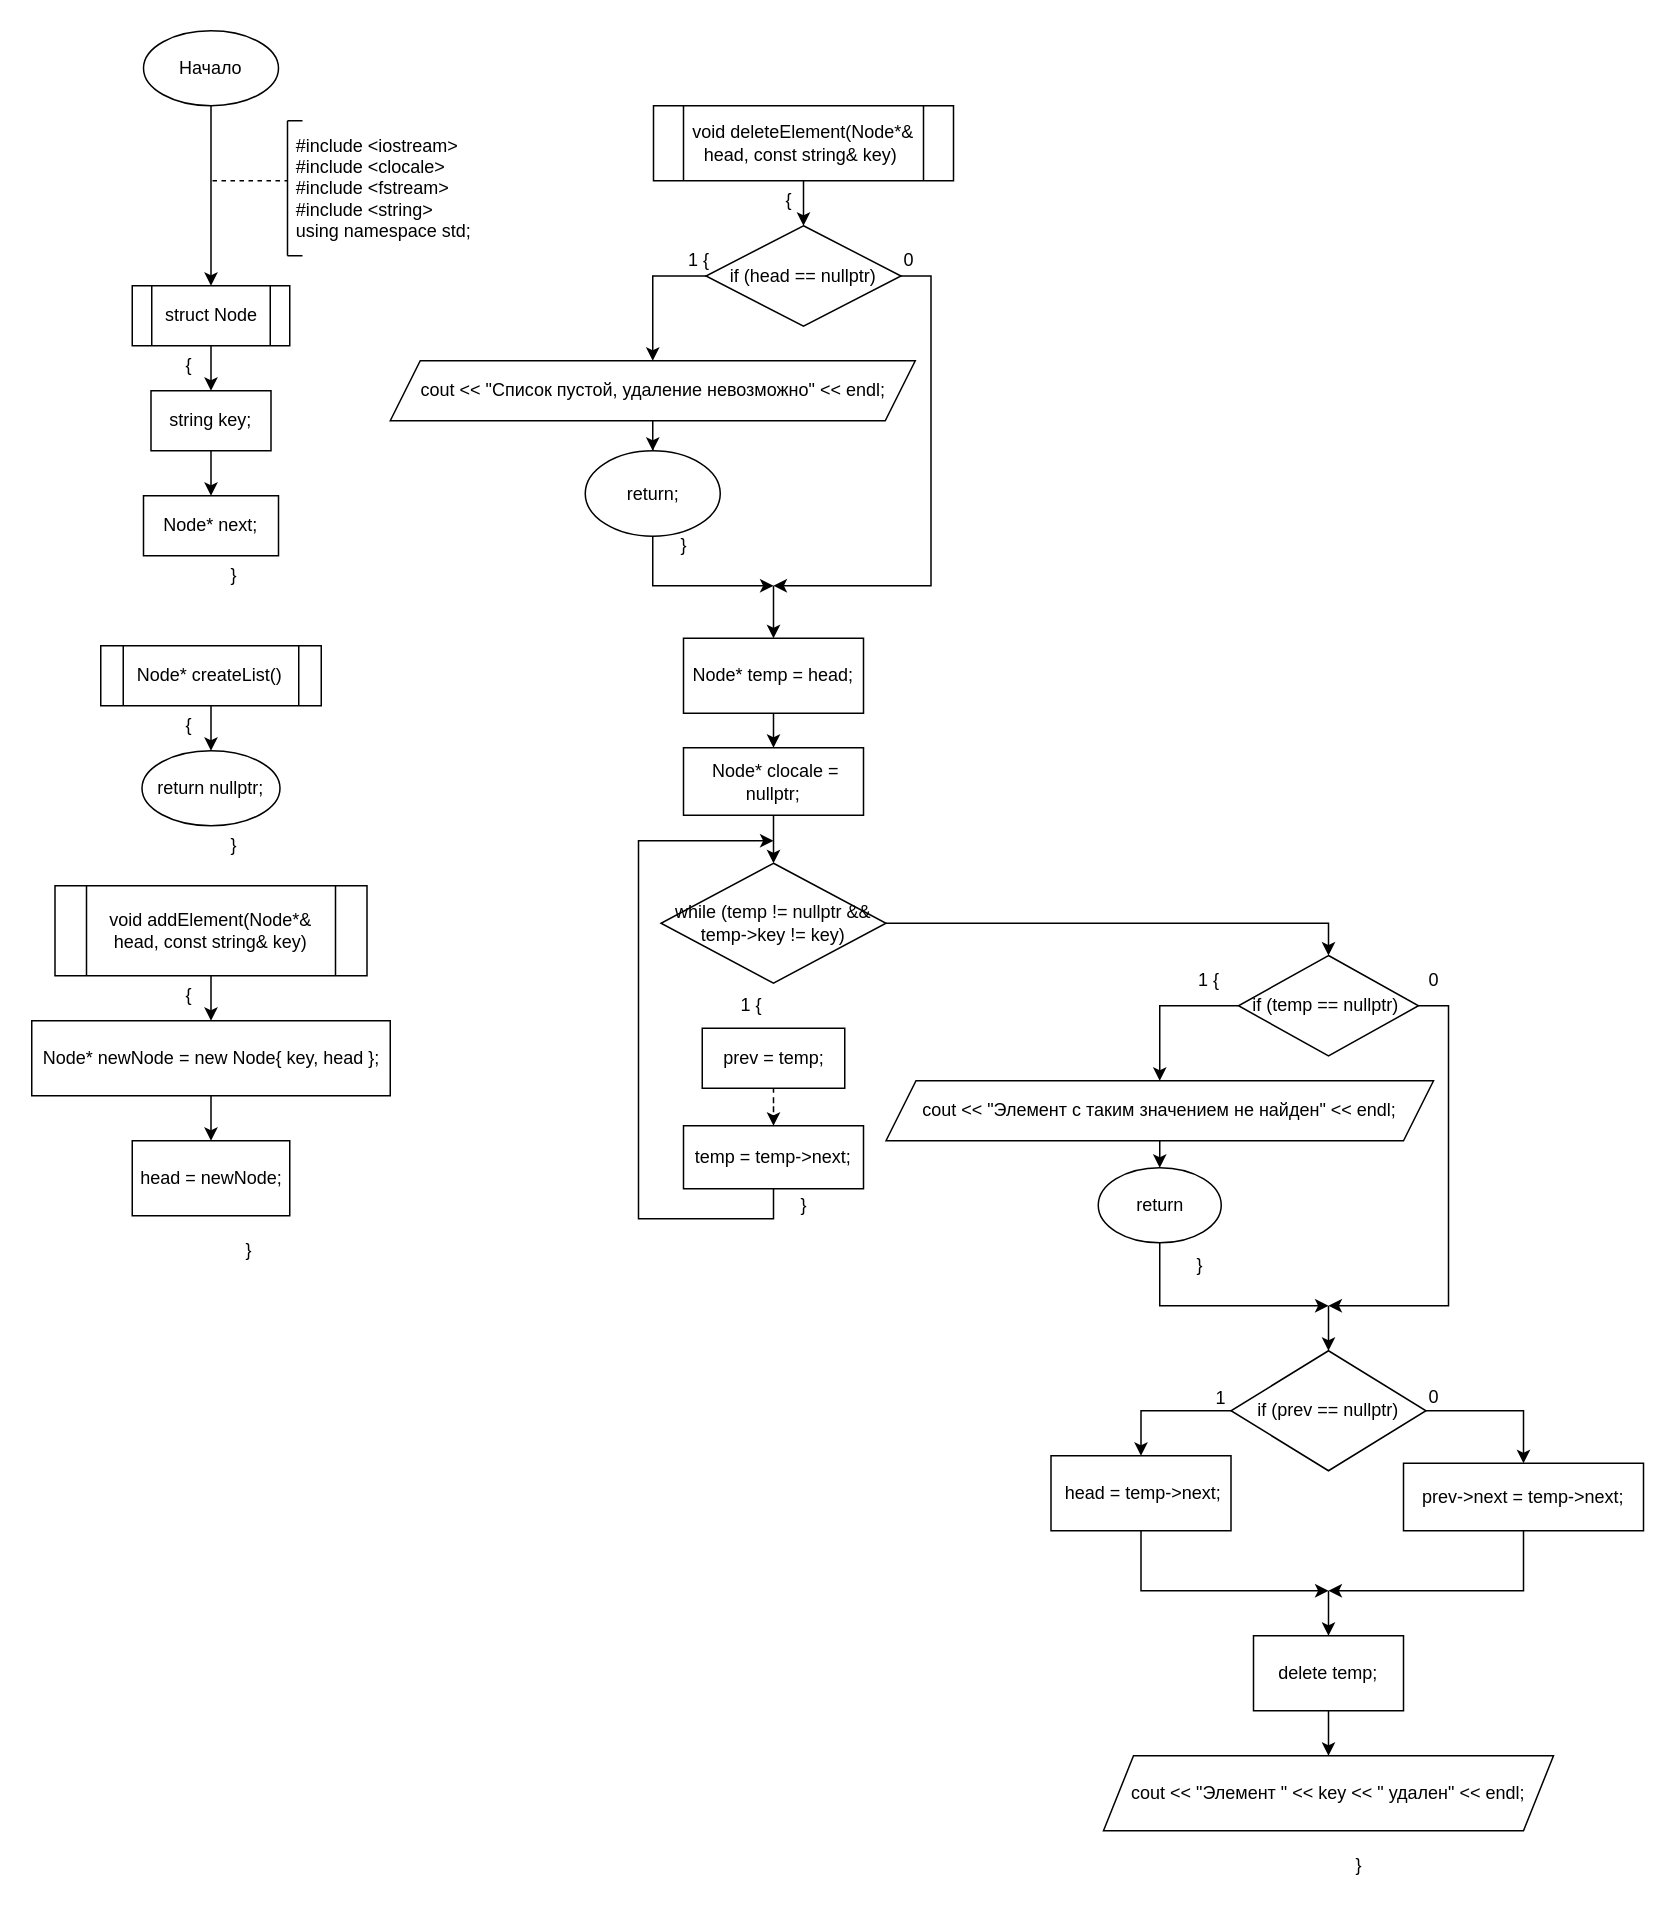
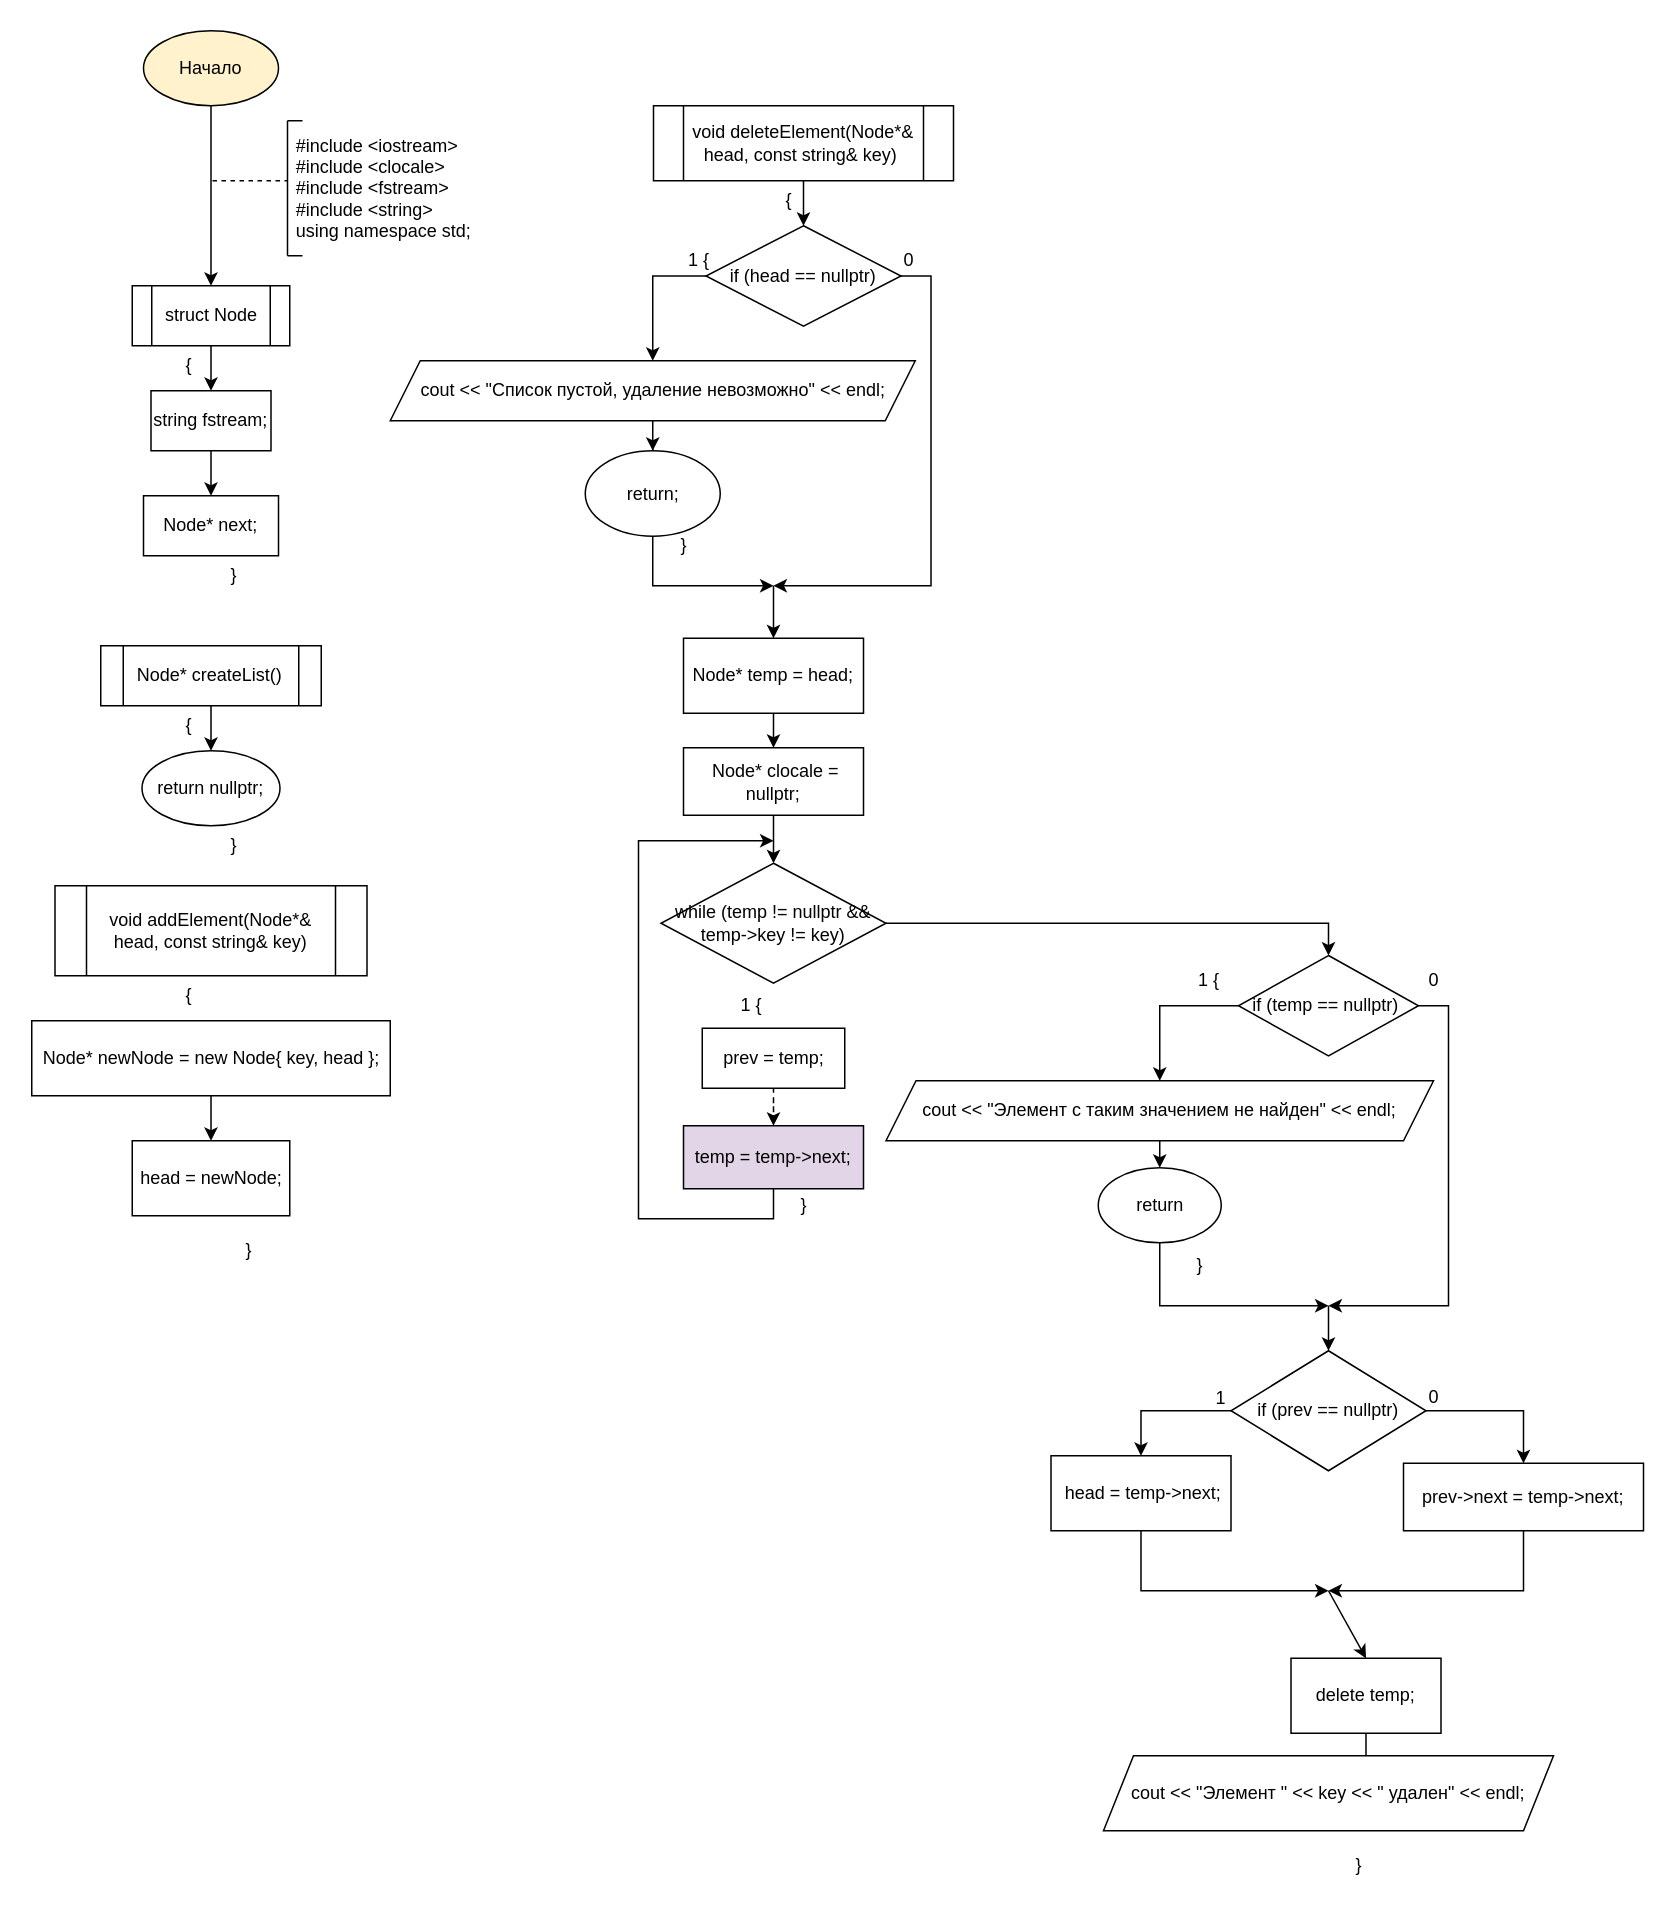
node "Начало": fillcolor #ffffff -> #fff2cc
node "string key;": label "string key;" -> "string fstream;"
edge "void addElement(Node*& head, const string& key)" -> "Node* newNode = new Node{ key, head };": removed
node "temp = temp->next;": fillcolor #ffffff -> #e1d5e7
node "delete temp;": moved (1328, 1673) -> (1366, 1696)
